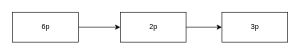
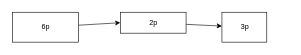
node "2p": size 66x30 -> 66x21
node "3p": size 66x30 -> 45x30
